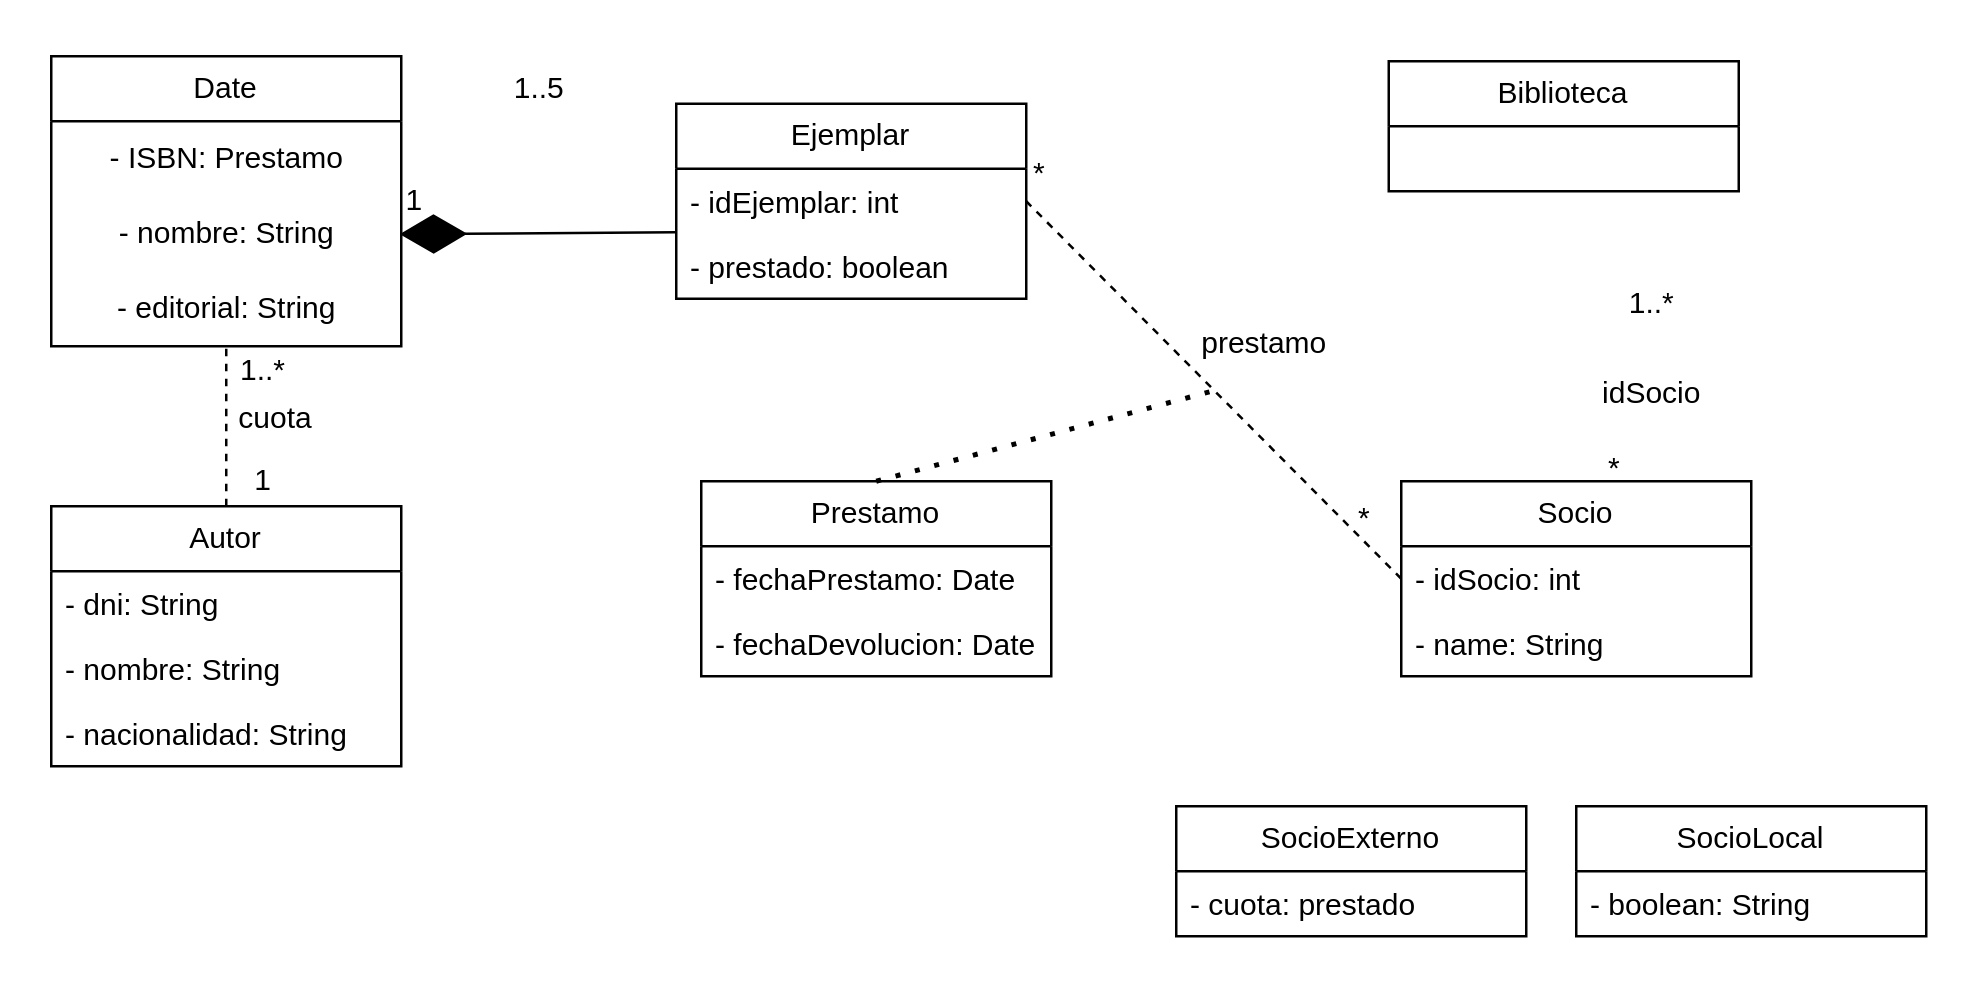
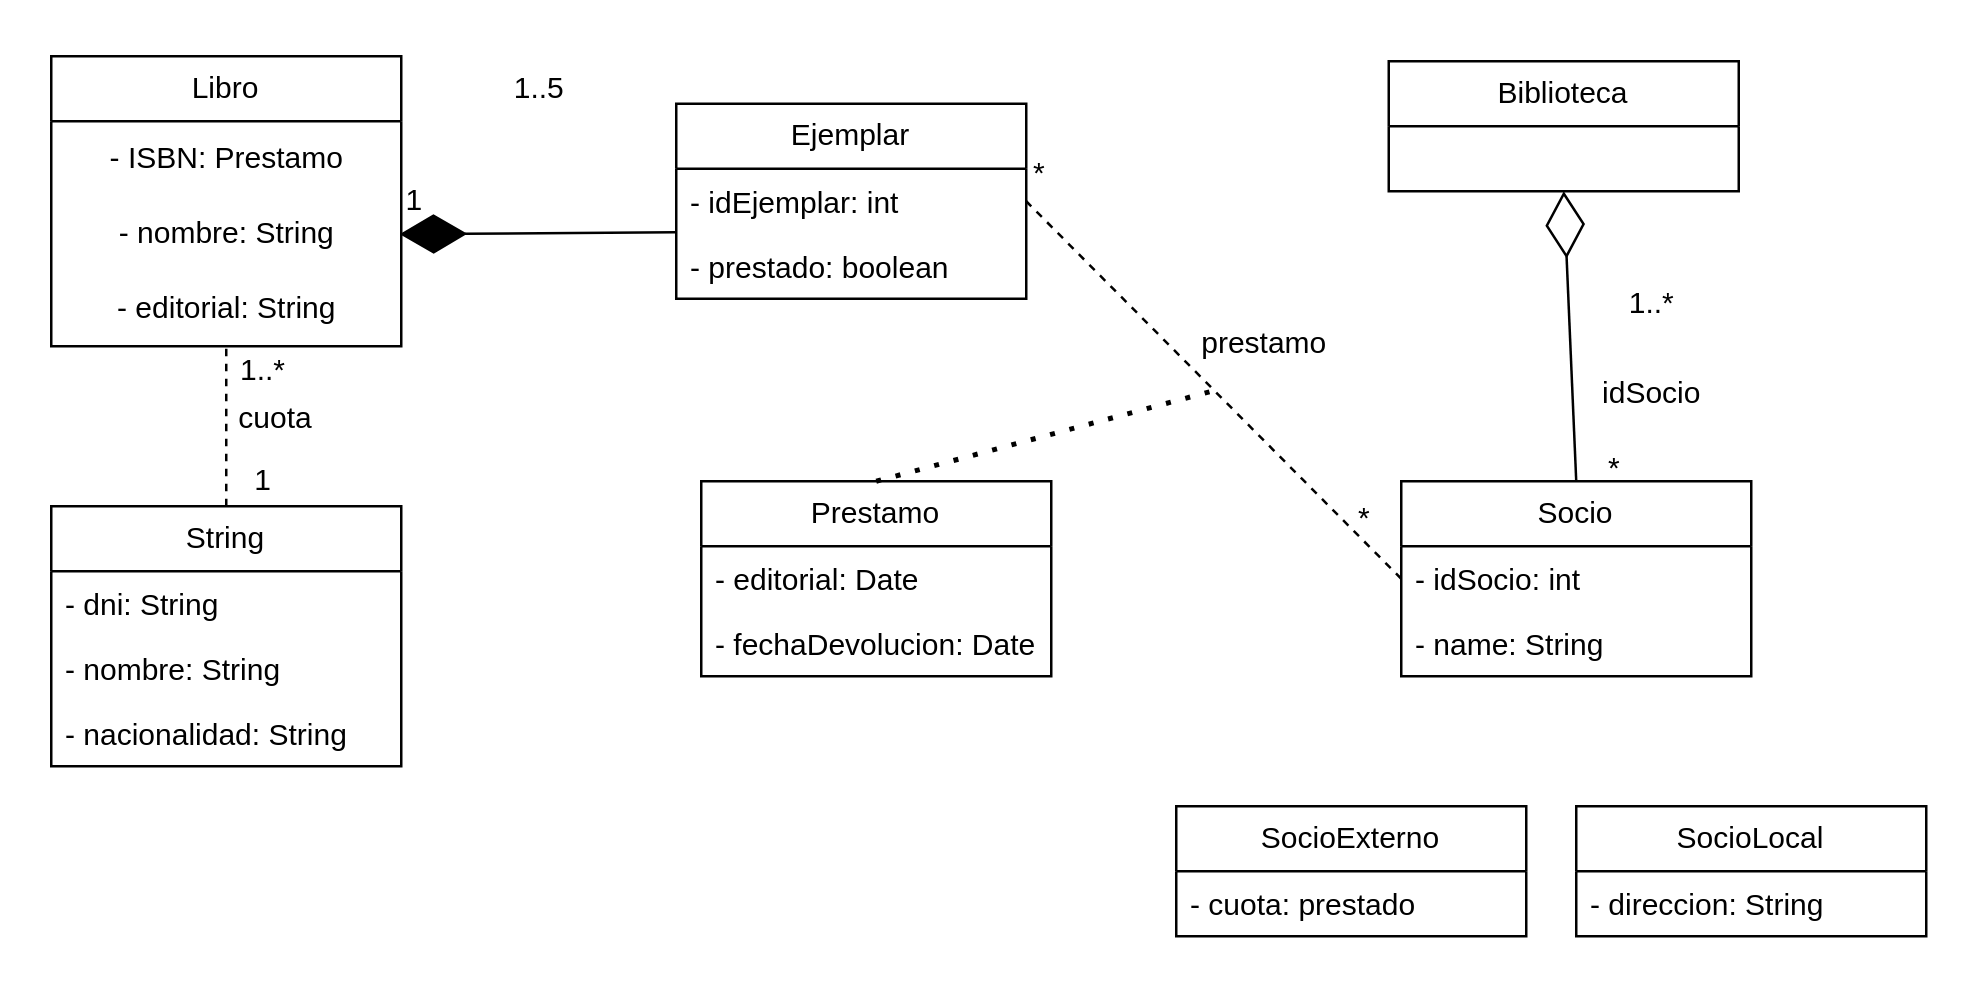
node "Date": label "Date" -> "Libro"
edge "Socio" -> "Biblioteca": added
node "Autor": label "Autor" -> "String"
node "- fechaPrestamo: Date": label "- fechaPrestamo: Date" -> "- editorial: Date"
node "- boolean: String": label "- boolean: String" -> "- direccion: String"
